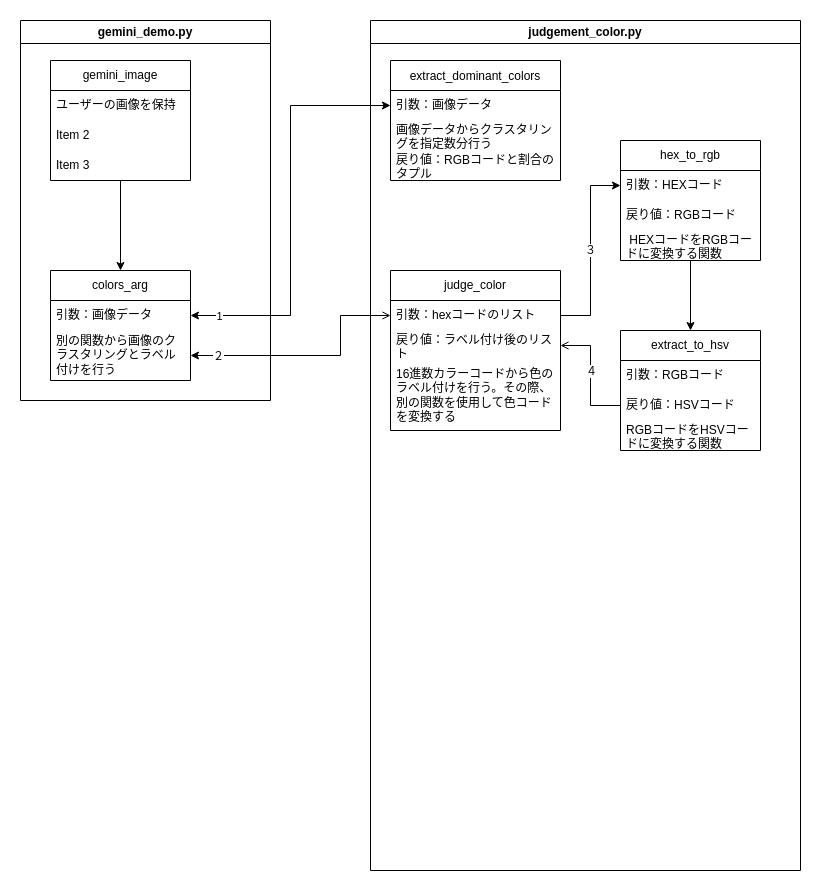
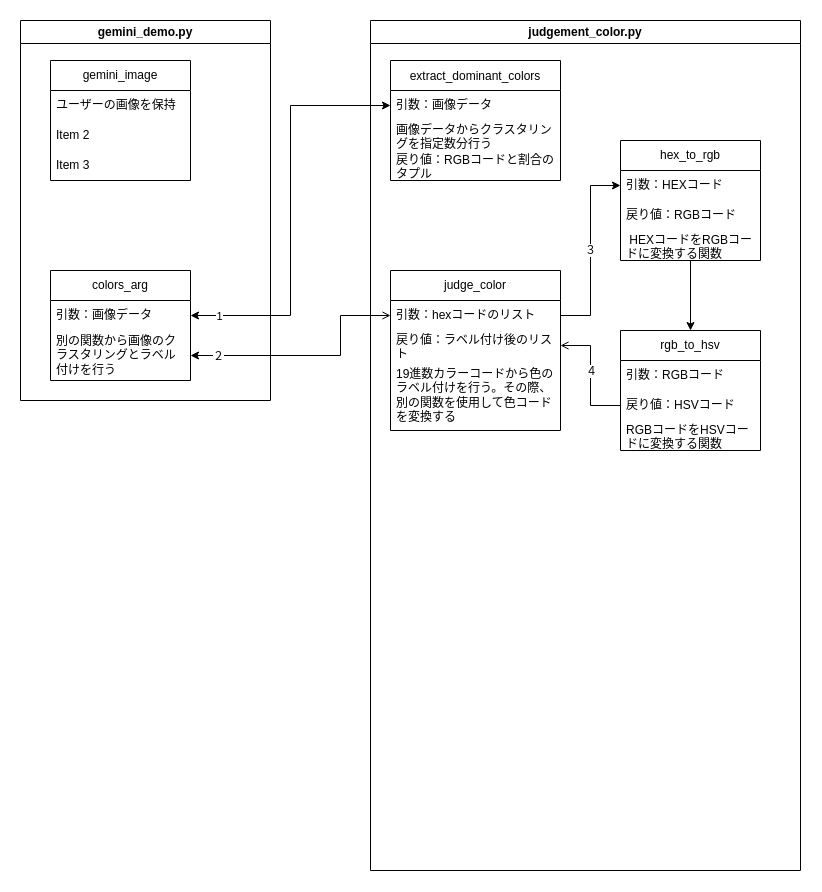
edge "gemini_image" -> "colors_arg": removed
node "extract_to_hsv": label "extract_to_hsv" -> "rgb_to_hsv"
node "16進数カラーコードから色のラベル付けを行う。その際、別の関数を使用して色コードを変換する": label "16進数カラーコードから色のラベル付けを行う。その際、別の関数を使用して色コードを変換する" -> "19進数カラーコードから色のラベル付けを行う。その際、別の関数を使用して色コードを変換する"
